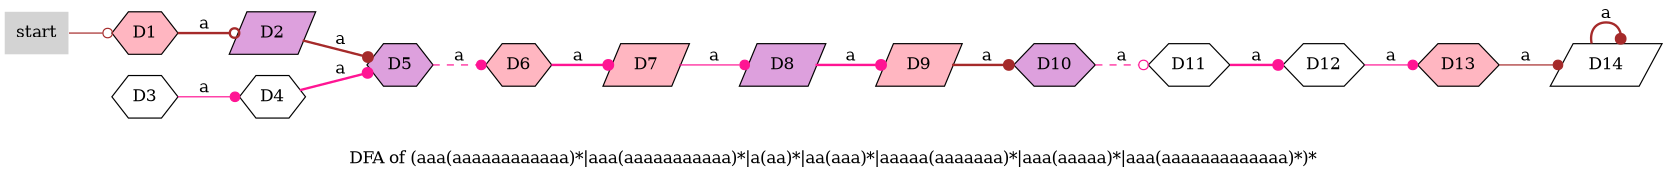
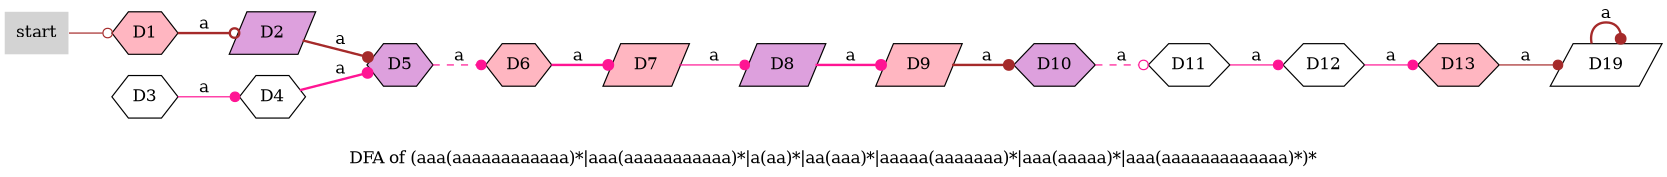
edge "D11" -> "D12": style bold -> solid
node "D14": label "D14" -> "D19"
